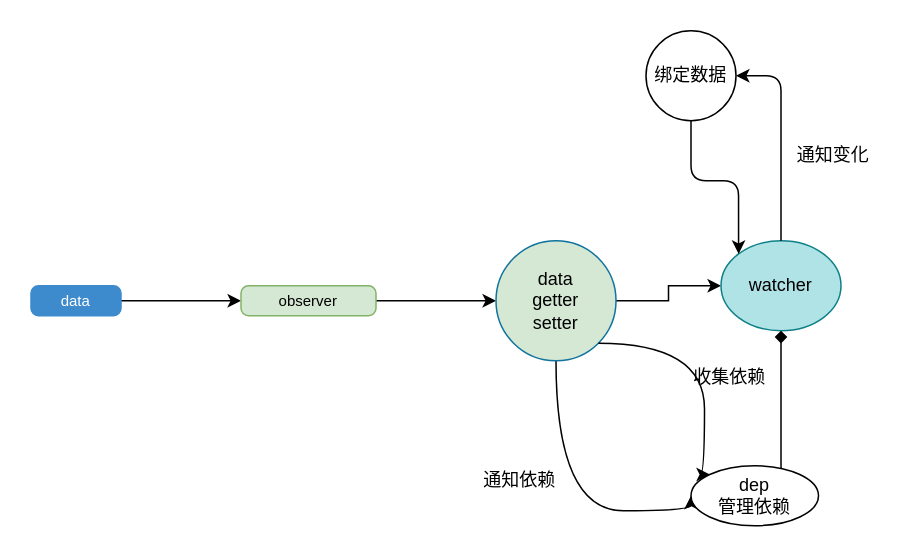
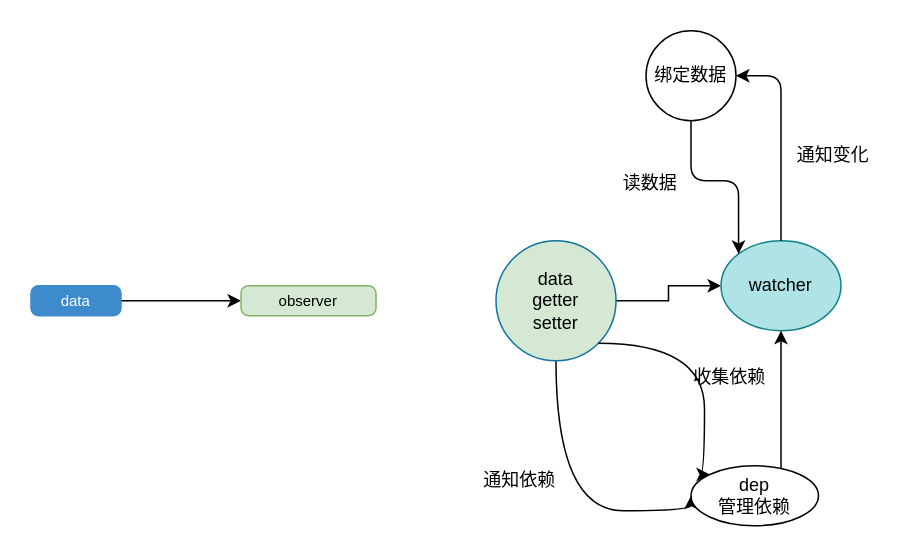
node "读数据": added
edge "observer" -> "data getter setter": removed
edge "dep 管理依赖" -> "watcher": arrowhead diamond -> classic
